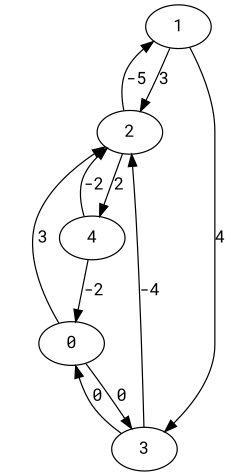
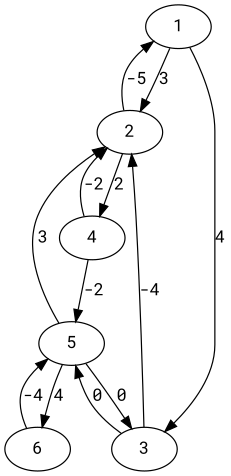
node "0": label "0" -> "5"
node "6": added
